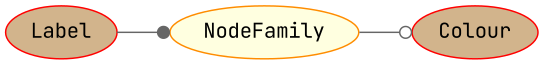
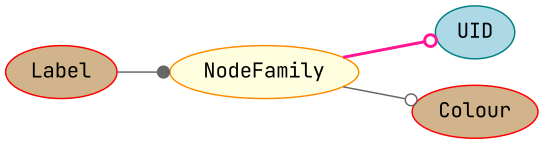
node "UID": added
